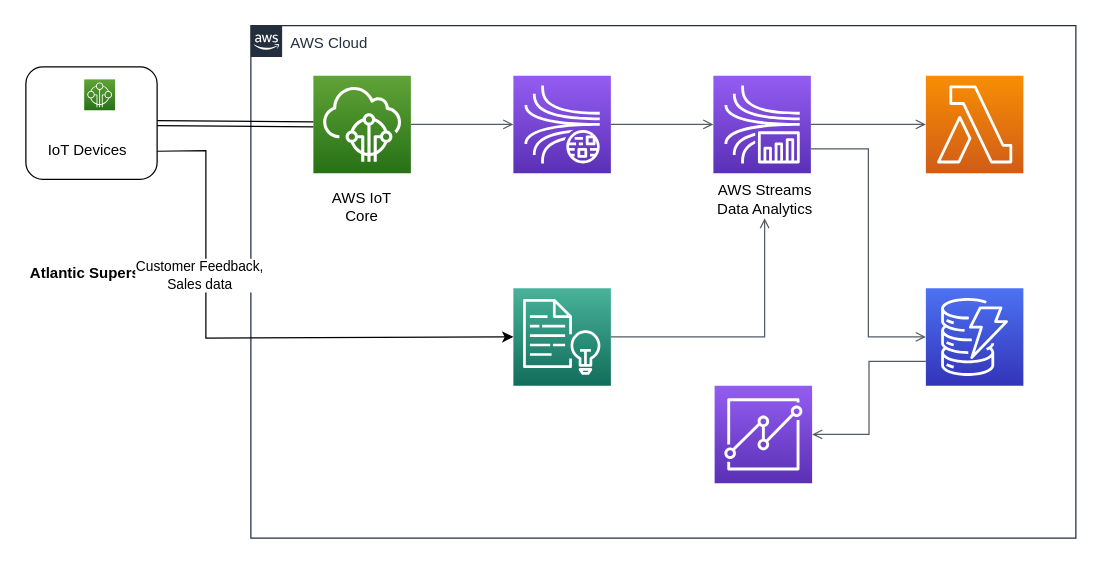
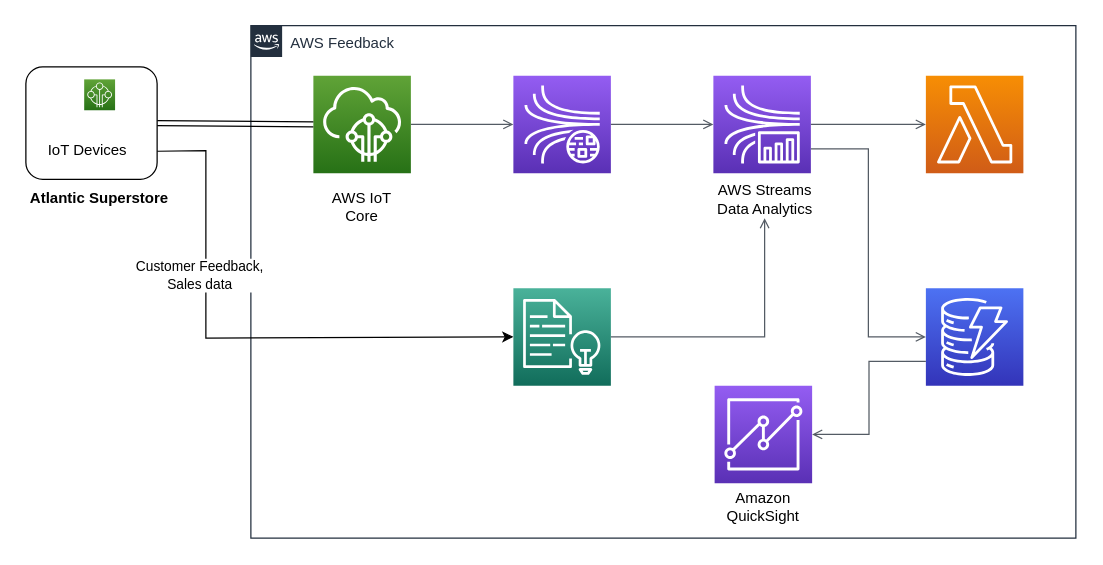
node "AWS Cloud": label "AWS Cloud" -> "AWS Feedback"
node "Atlantic Superstore": moved (99, 273) -> (99, 198)
node "Amazon QuickSight": added
